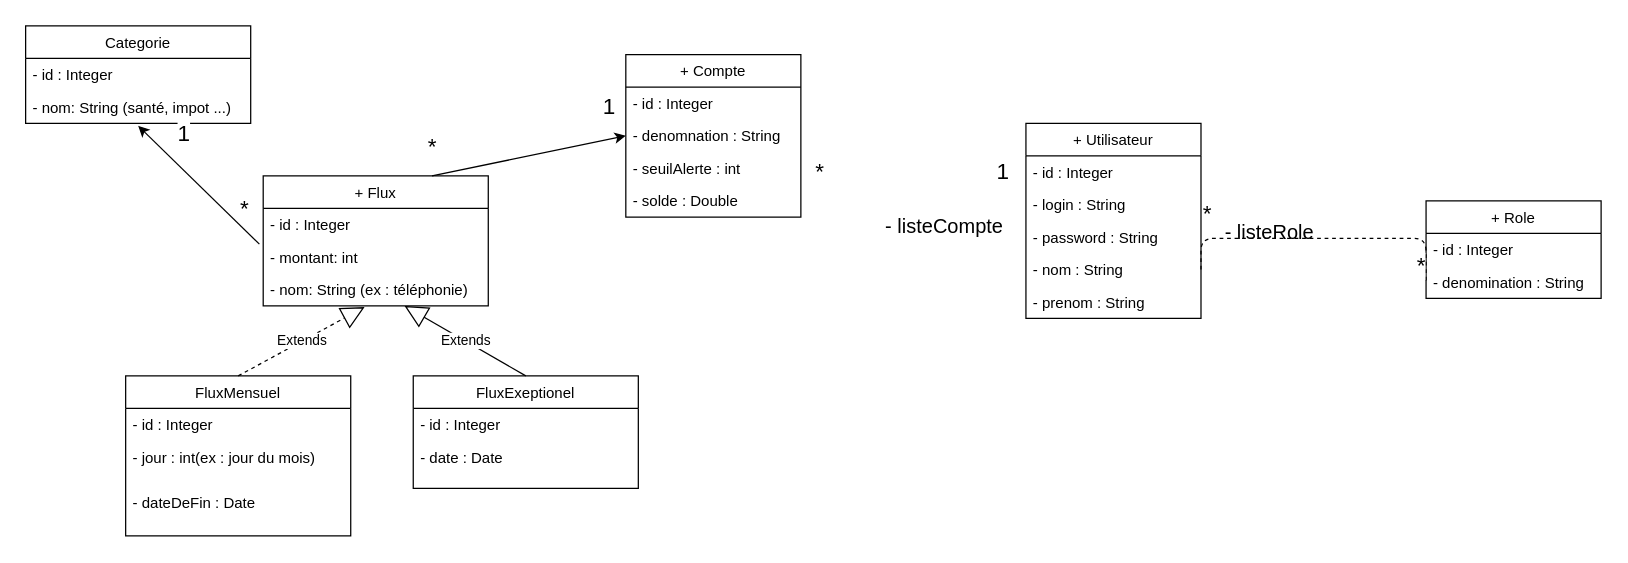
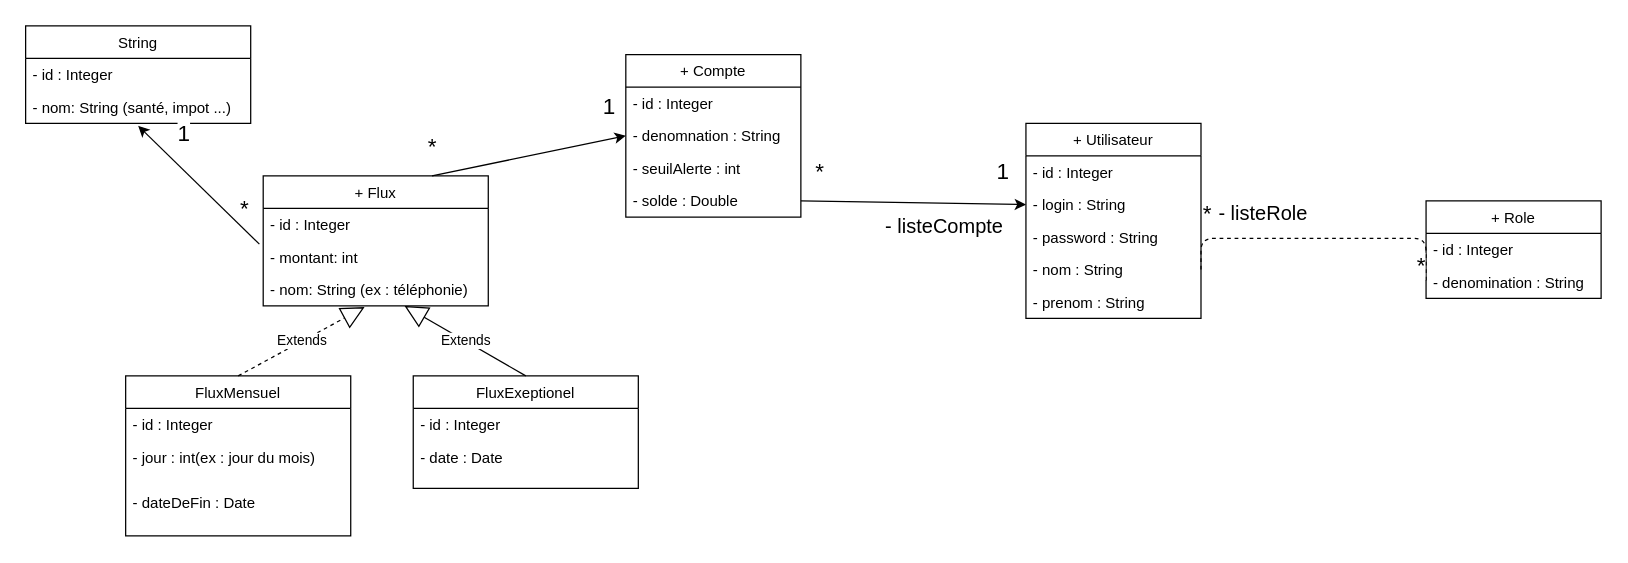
node "Categorie": label "Categorie" -> "String"
edge "- solde : Double" -> "- login : String": added
node "- listeRole": moved (1269, 232) -> (1263, 213)
